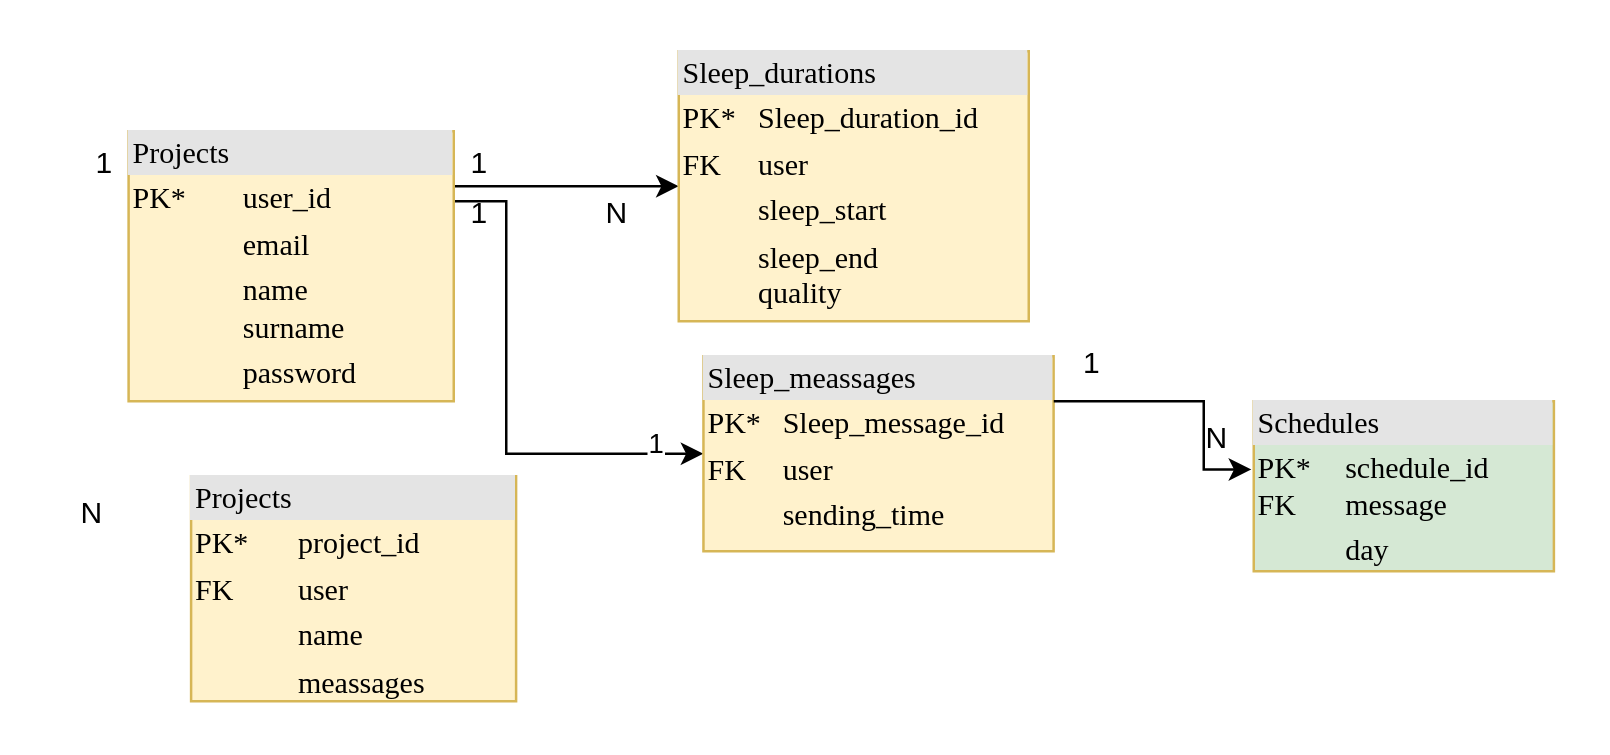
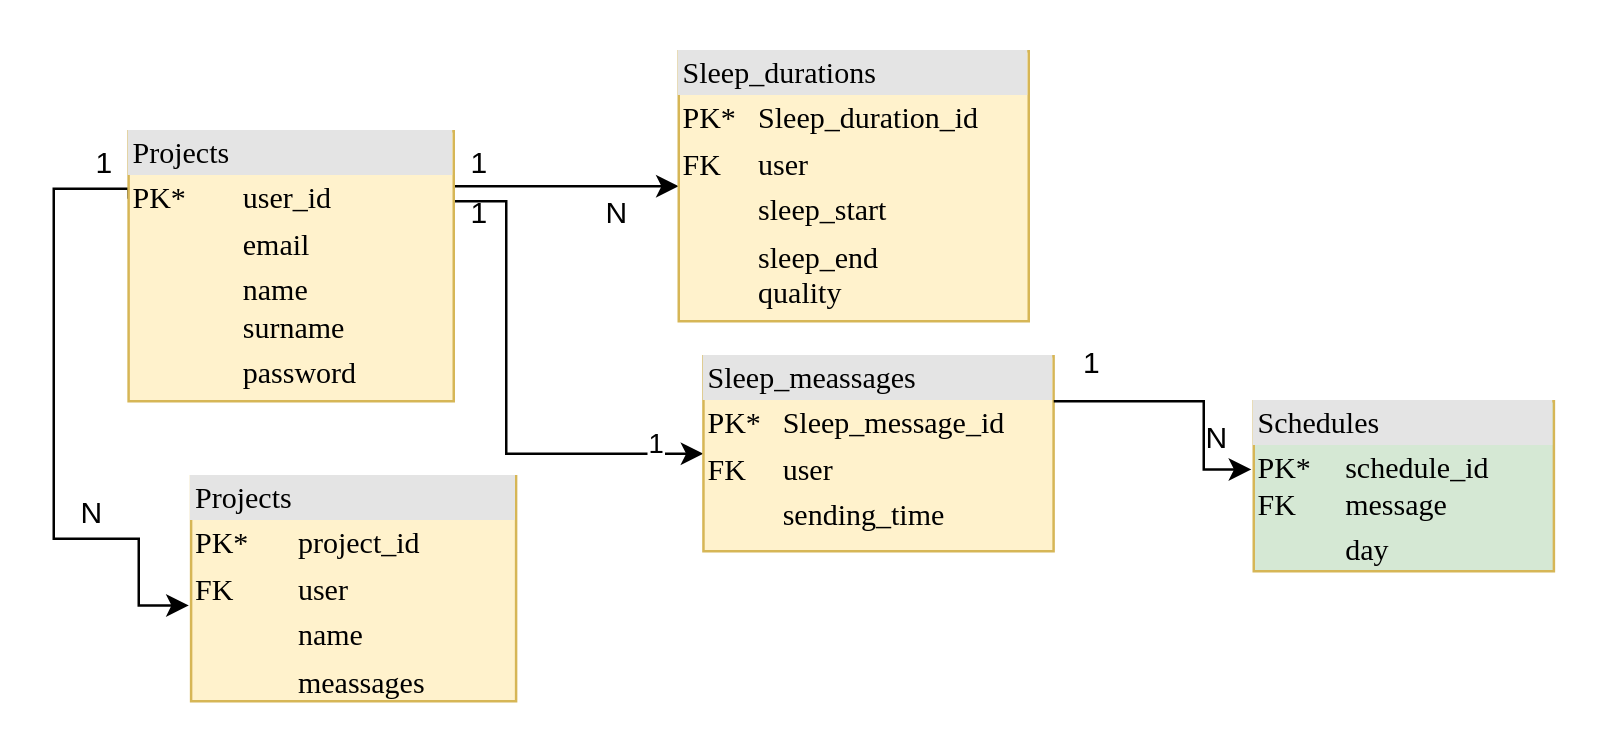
edge "Projects PK* user_id email name surname password" -> "Projects PK* project_id FK user name meassages": added
